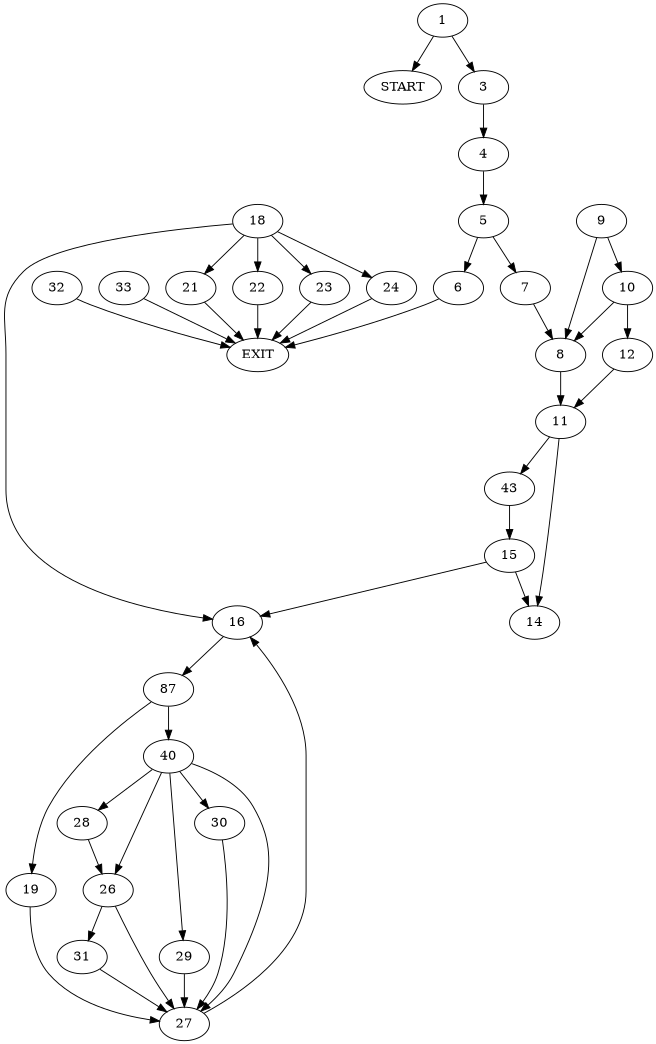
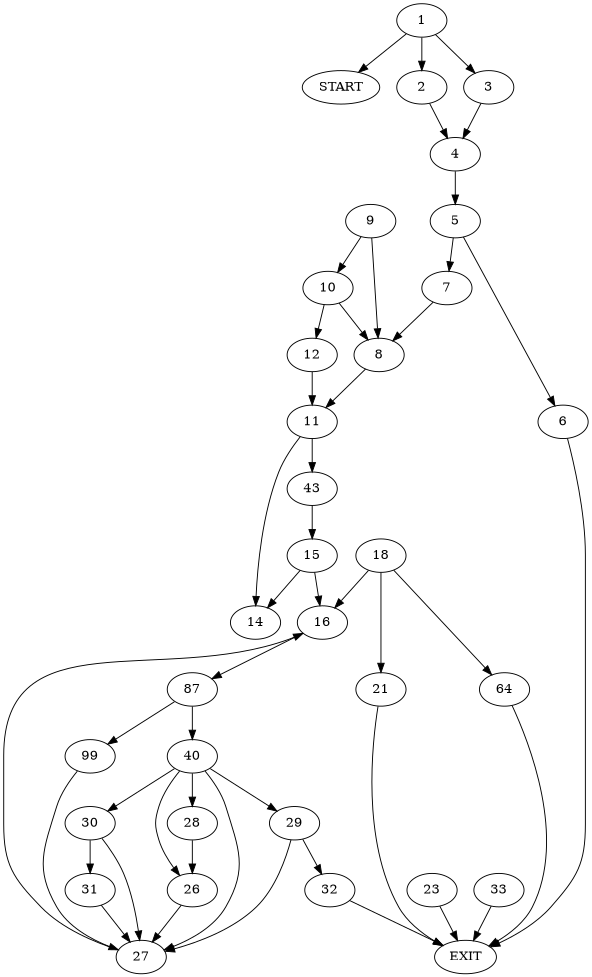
node "2": added
edge "18" -> "23": removed
node "22": removed
node "24": label "24" -> "64"
edge "29" -> "32": added
node "19": label "19" -> "99"
edge "26" -> "31": now "30" -> "31"
